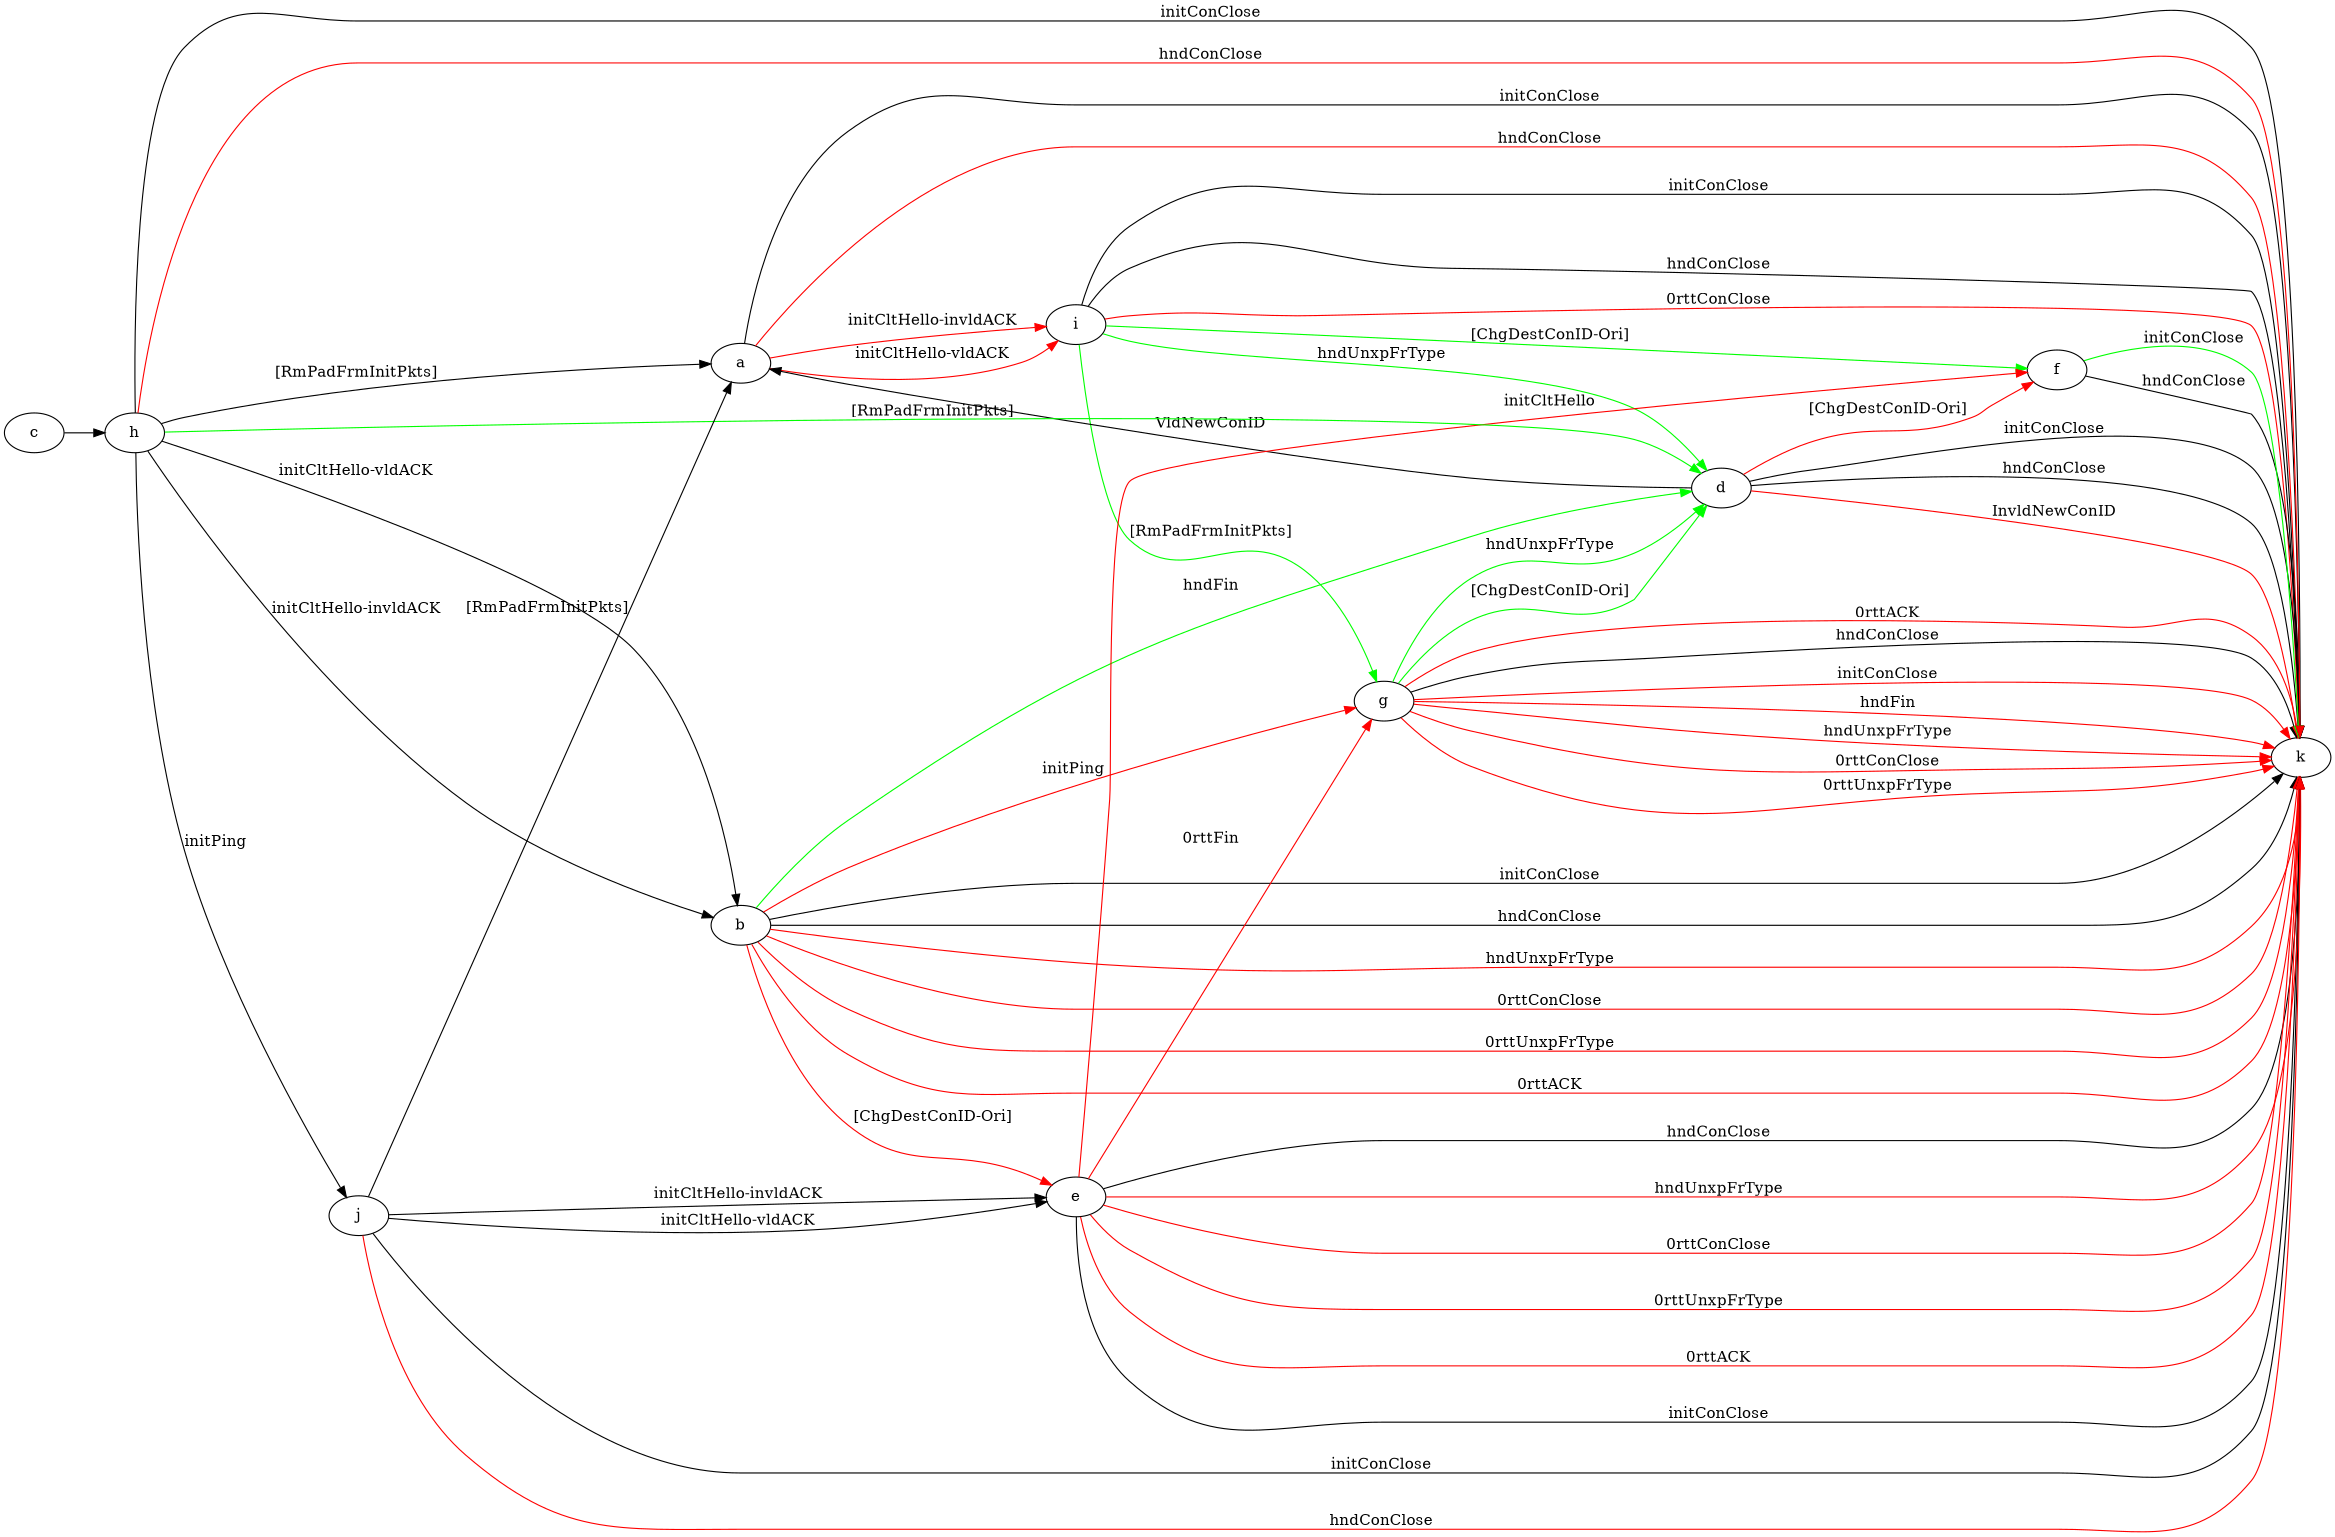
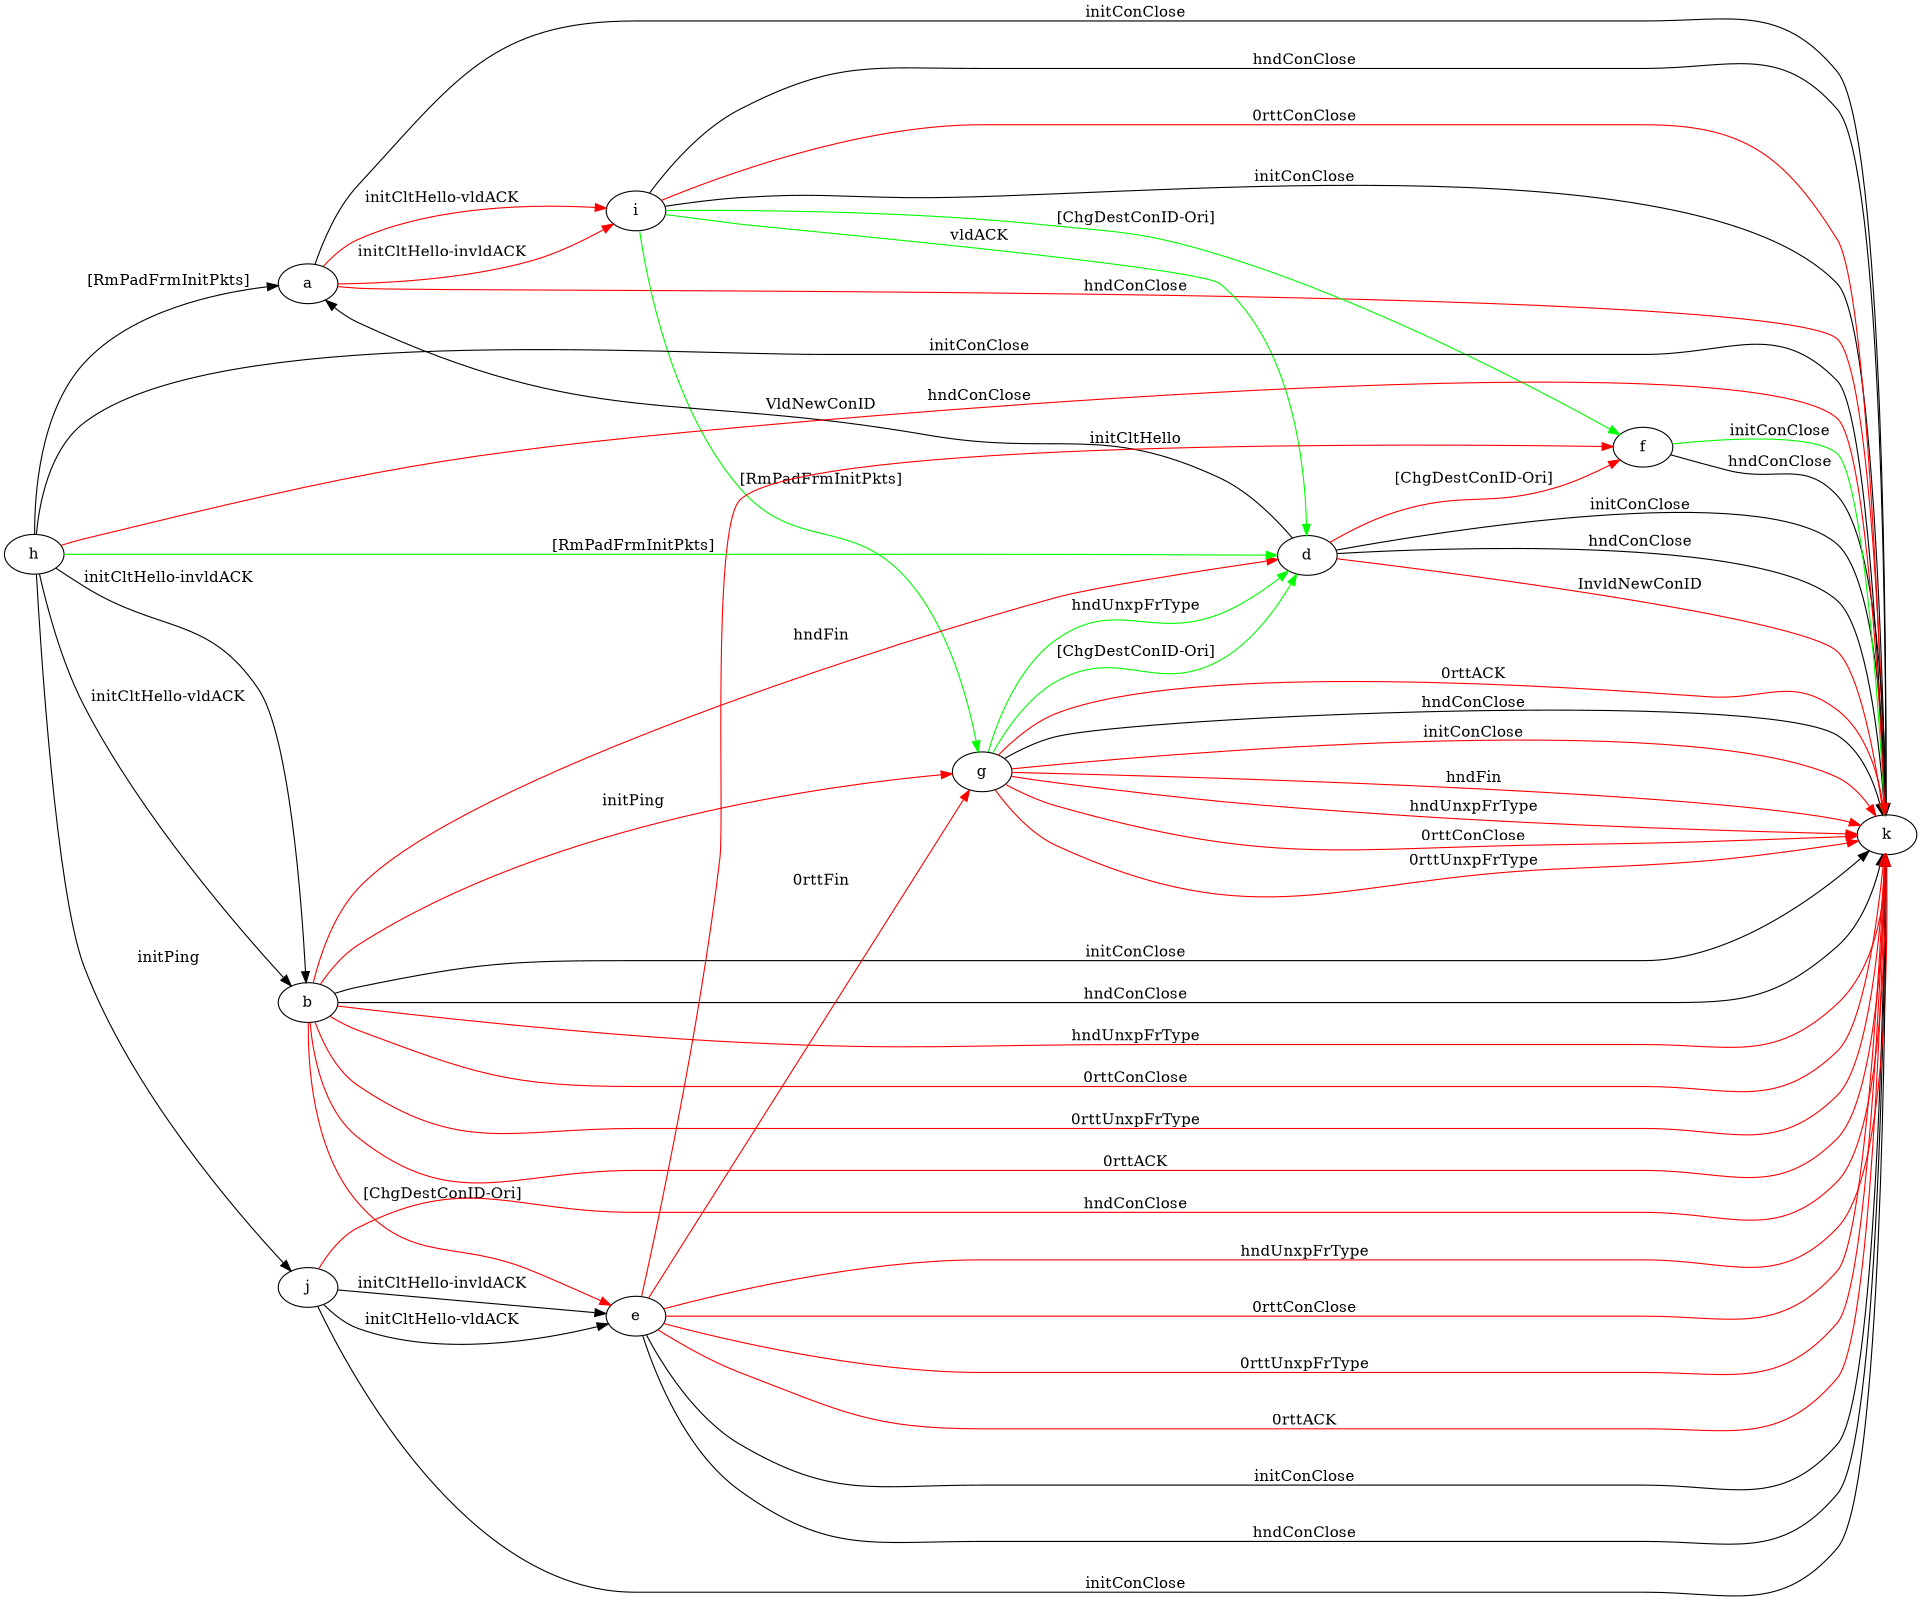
edge "i" -> "d": label "hndUnxpFrType " -> "vldACK "
node "c": removed
edge "b" -> "d": color green -> red
edge "j" -> "a": removed, label "[RmPadFrmInitPkts]"
